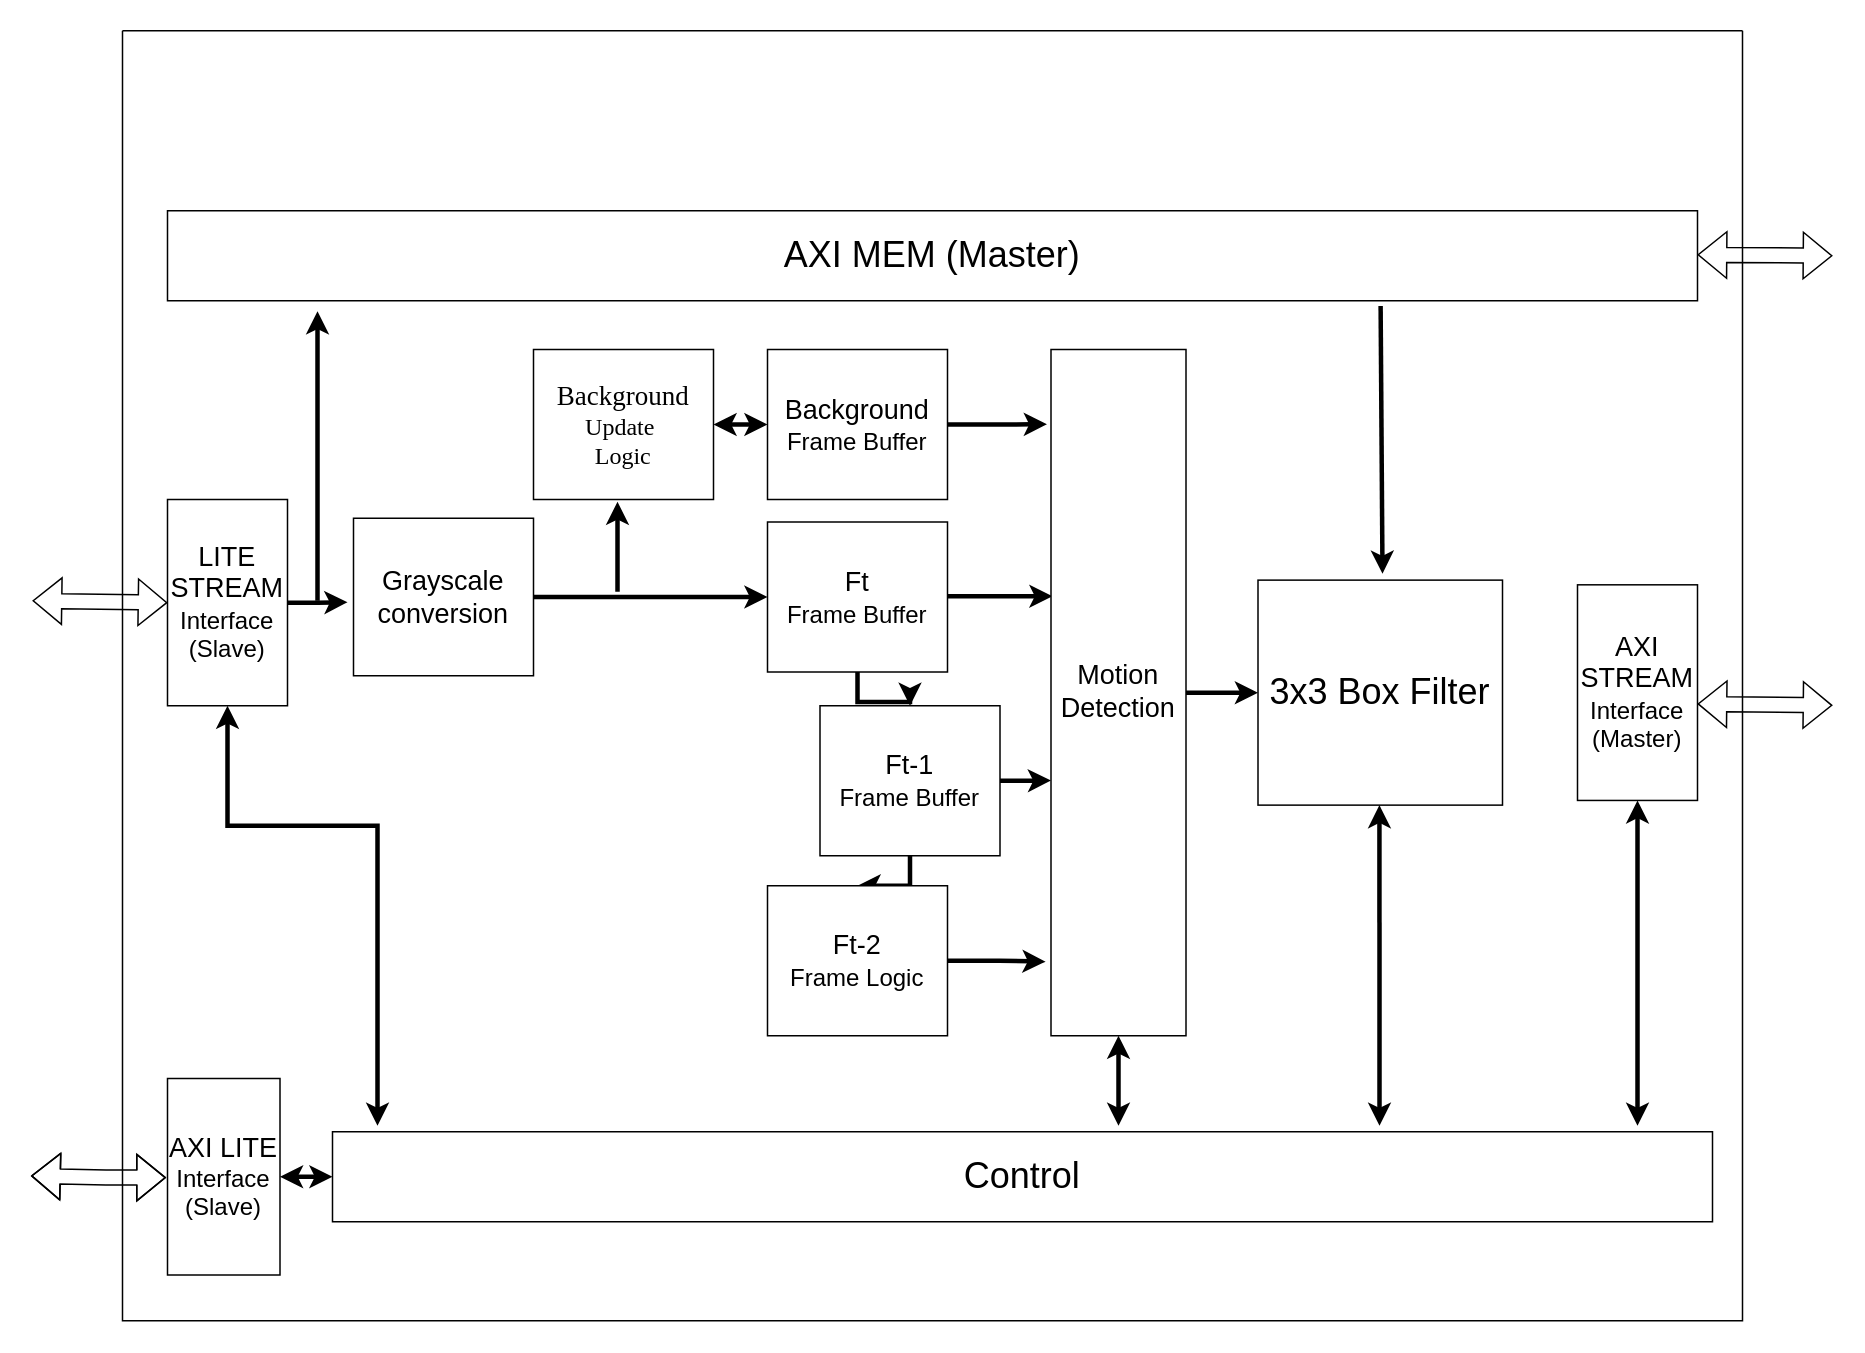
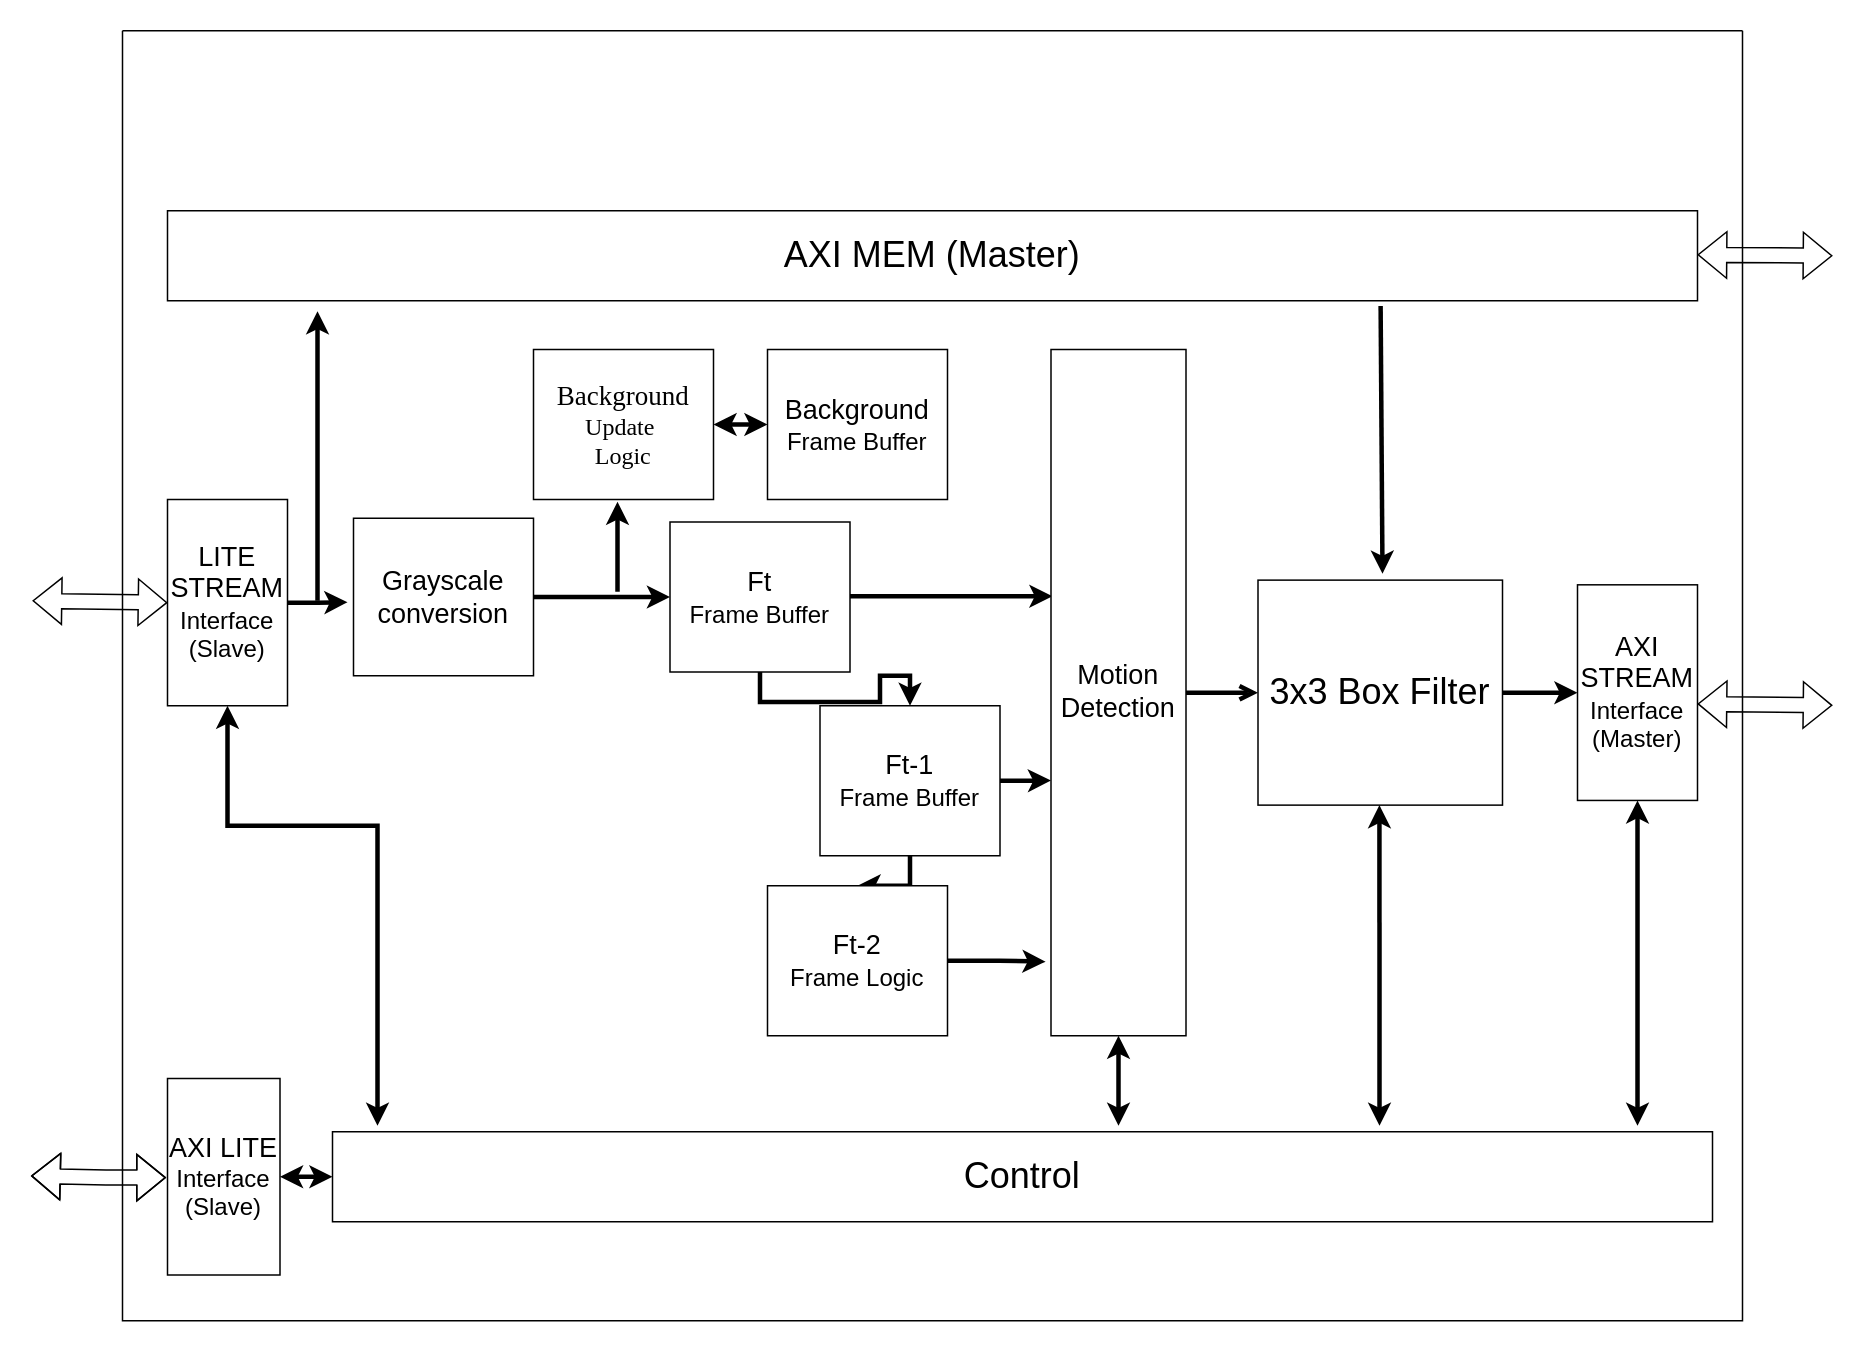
edge "Background Frame Buffer" -> "Motion Detection": removed
node "Ft Frame Buffer": moved (857, 597) -> (760, 597)
edge "Motion Detection" -> "3x3 Box Filter": arrowhead classic -> open
edge "3x3 Box Filter" -> "AXI STREAM Interface (Master)": added
